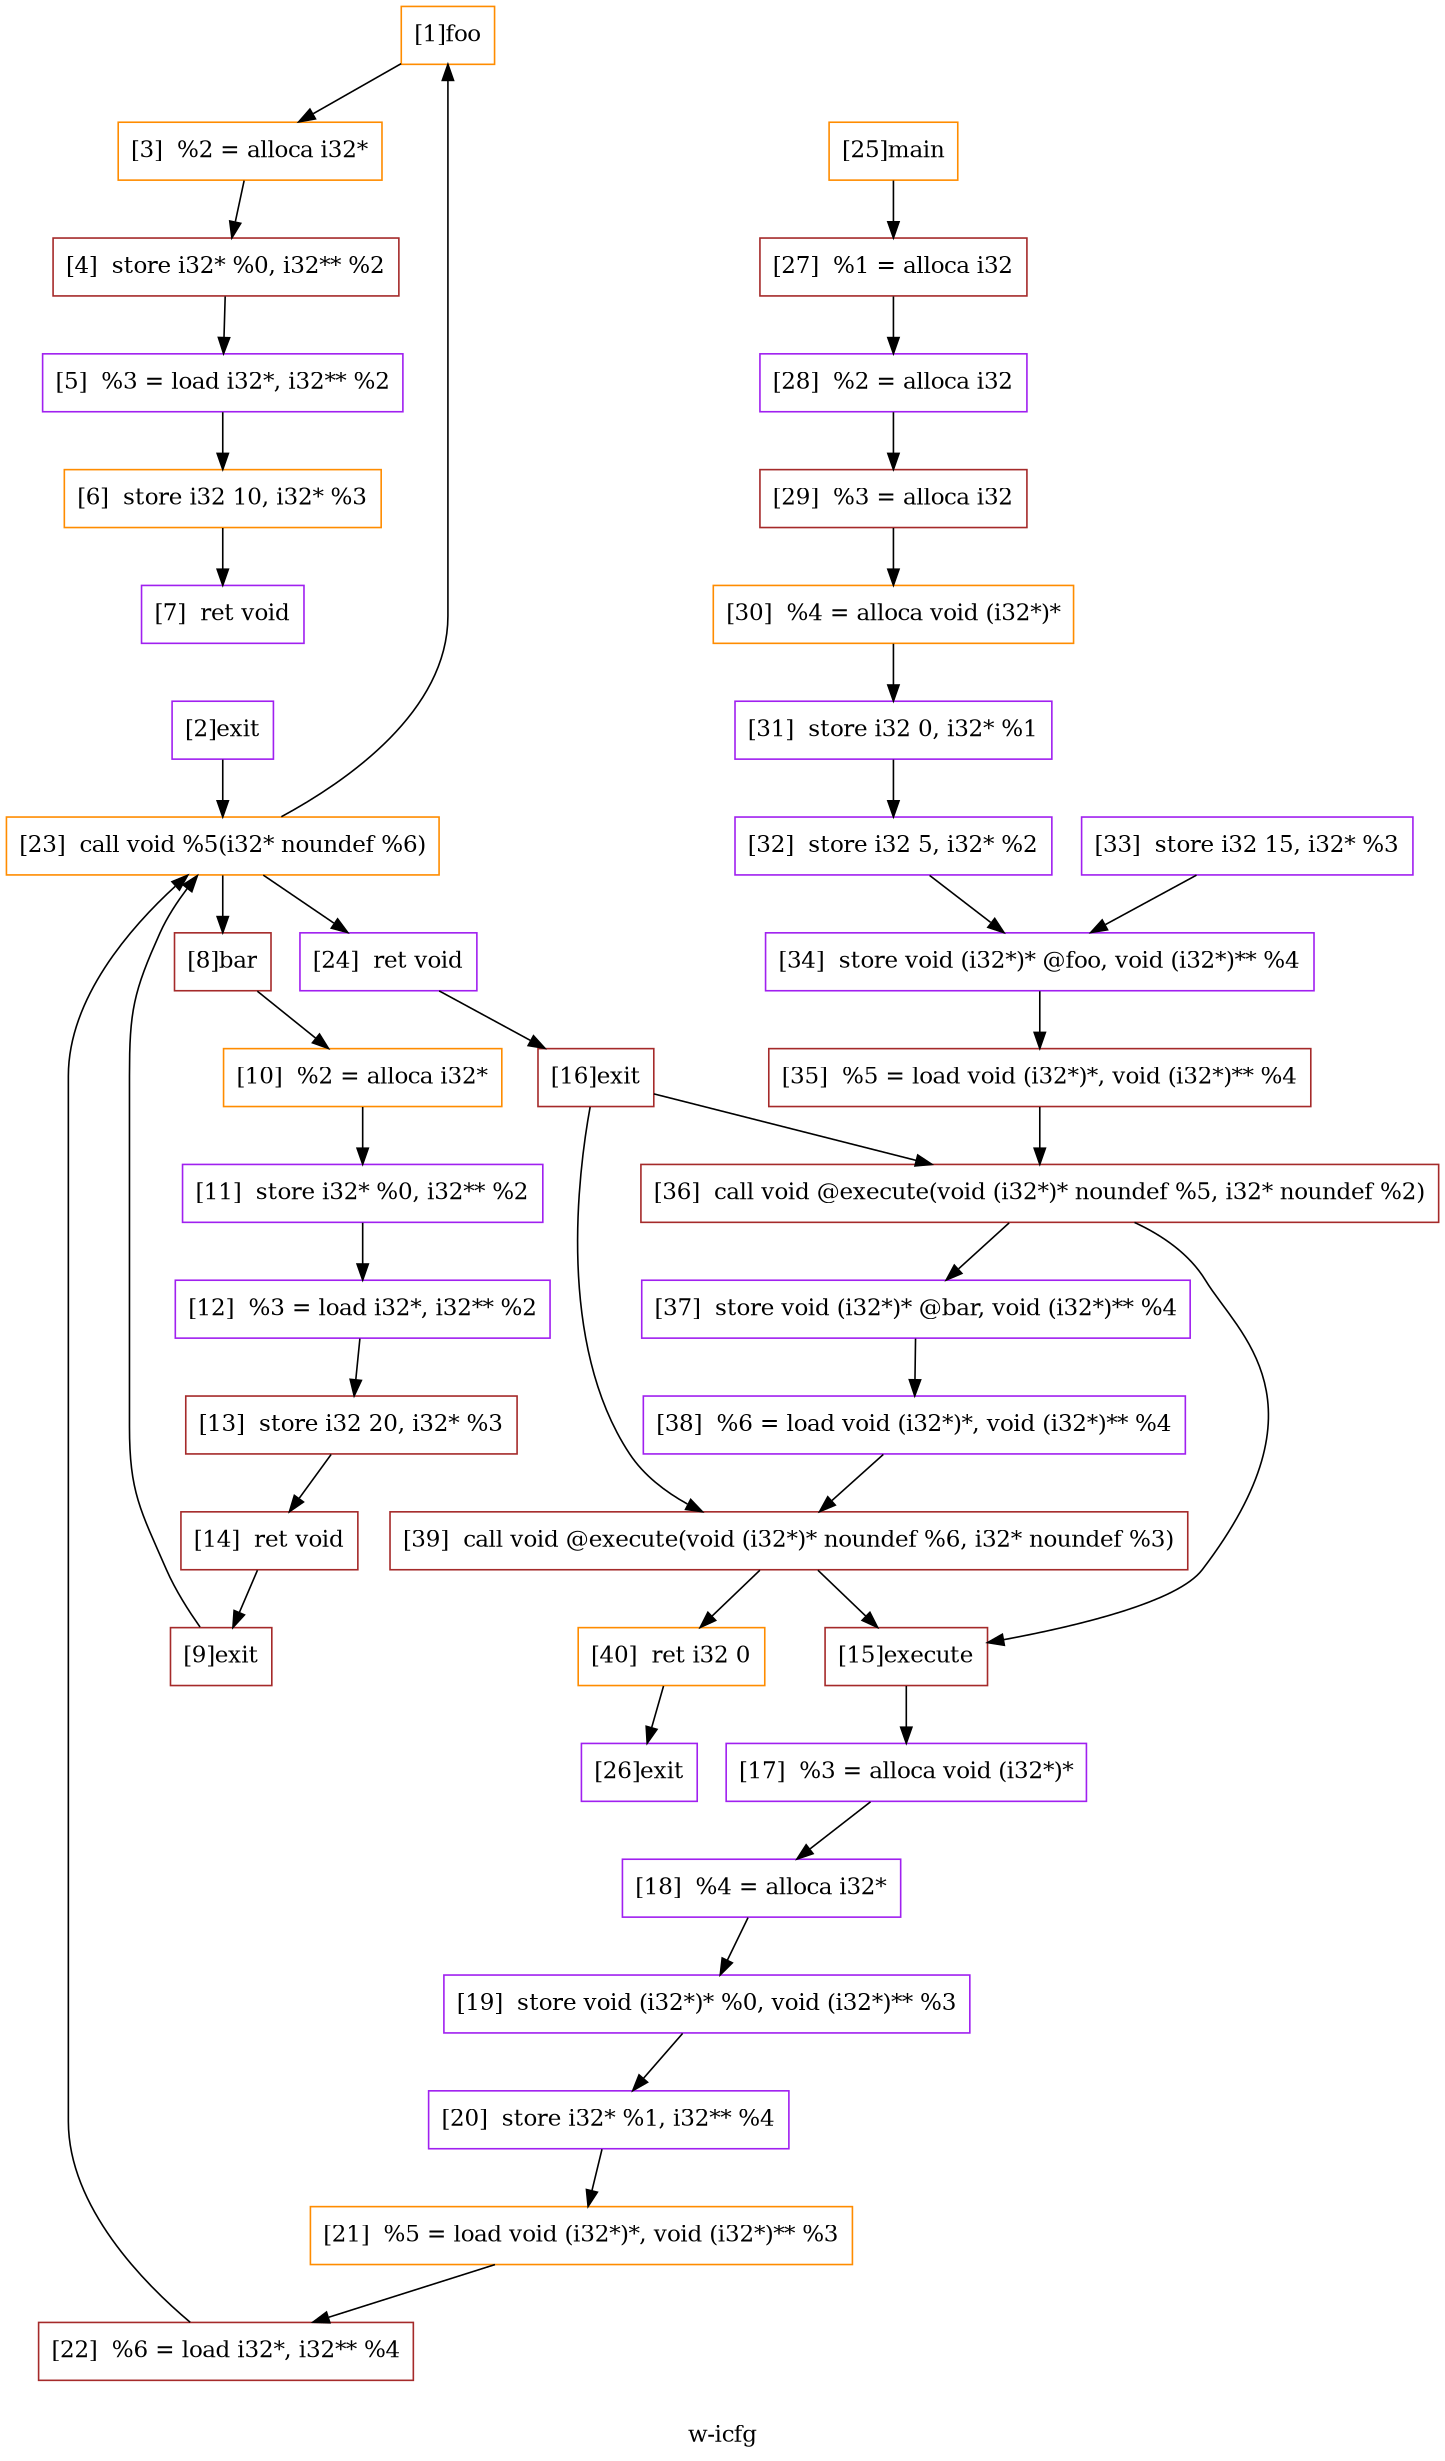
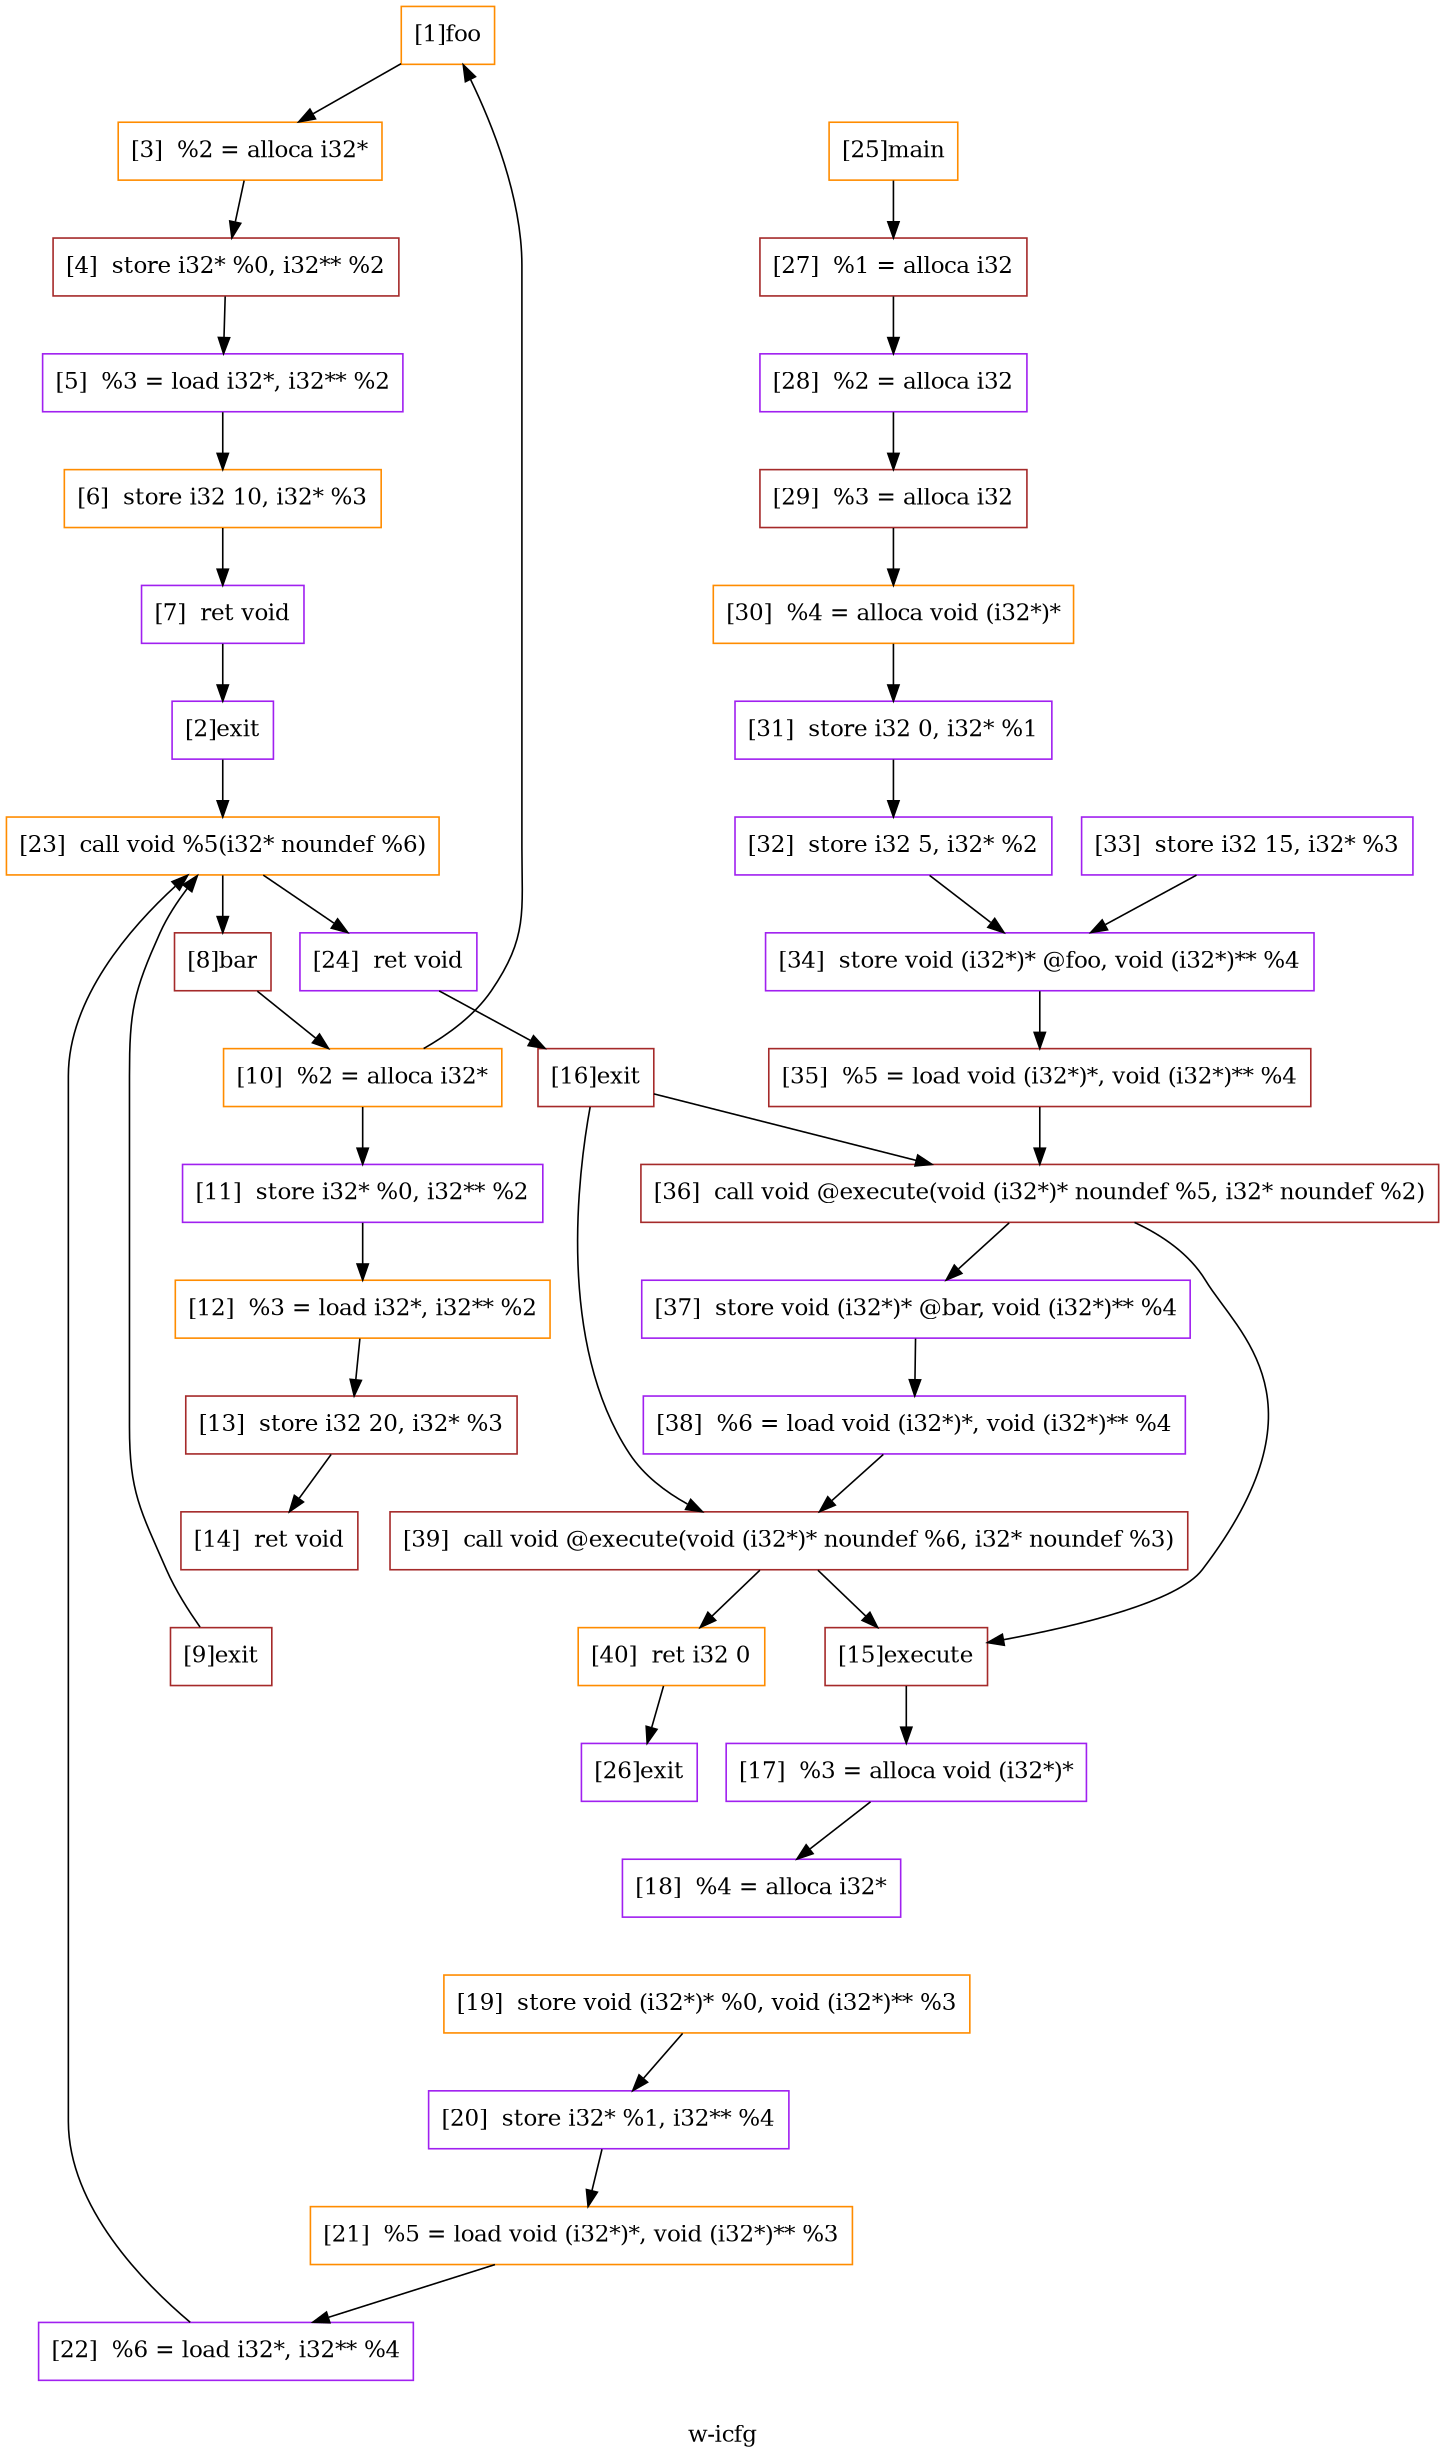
edge "[23]  call void %5(i32* noundef %6)" -> "[1]foo": now "[10]  %2 = alloca i32*" -> "[1]foo"
edge "[7]  ret void" -> "[2]exit": added
node "[12]  %3 = load i32*, i32** %2": color purple -> darkorange
edge "[14]  ret void" -> "[9]exit": removed
edge "[18]  %4 = alloca i32*" -> "[19]  store void (i32*)* %0, void (i32*)** %3": removed
node "[19]  store void (i32*)* %0, void (i32*)** %3": color purple -> darkorange
node "[22]  %6 = load i32*, i32** %4": color brown -> purple
